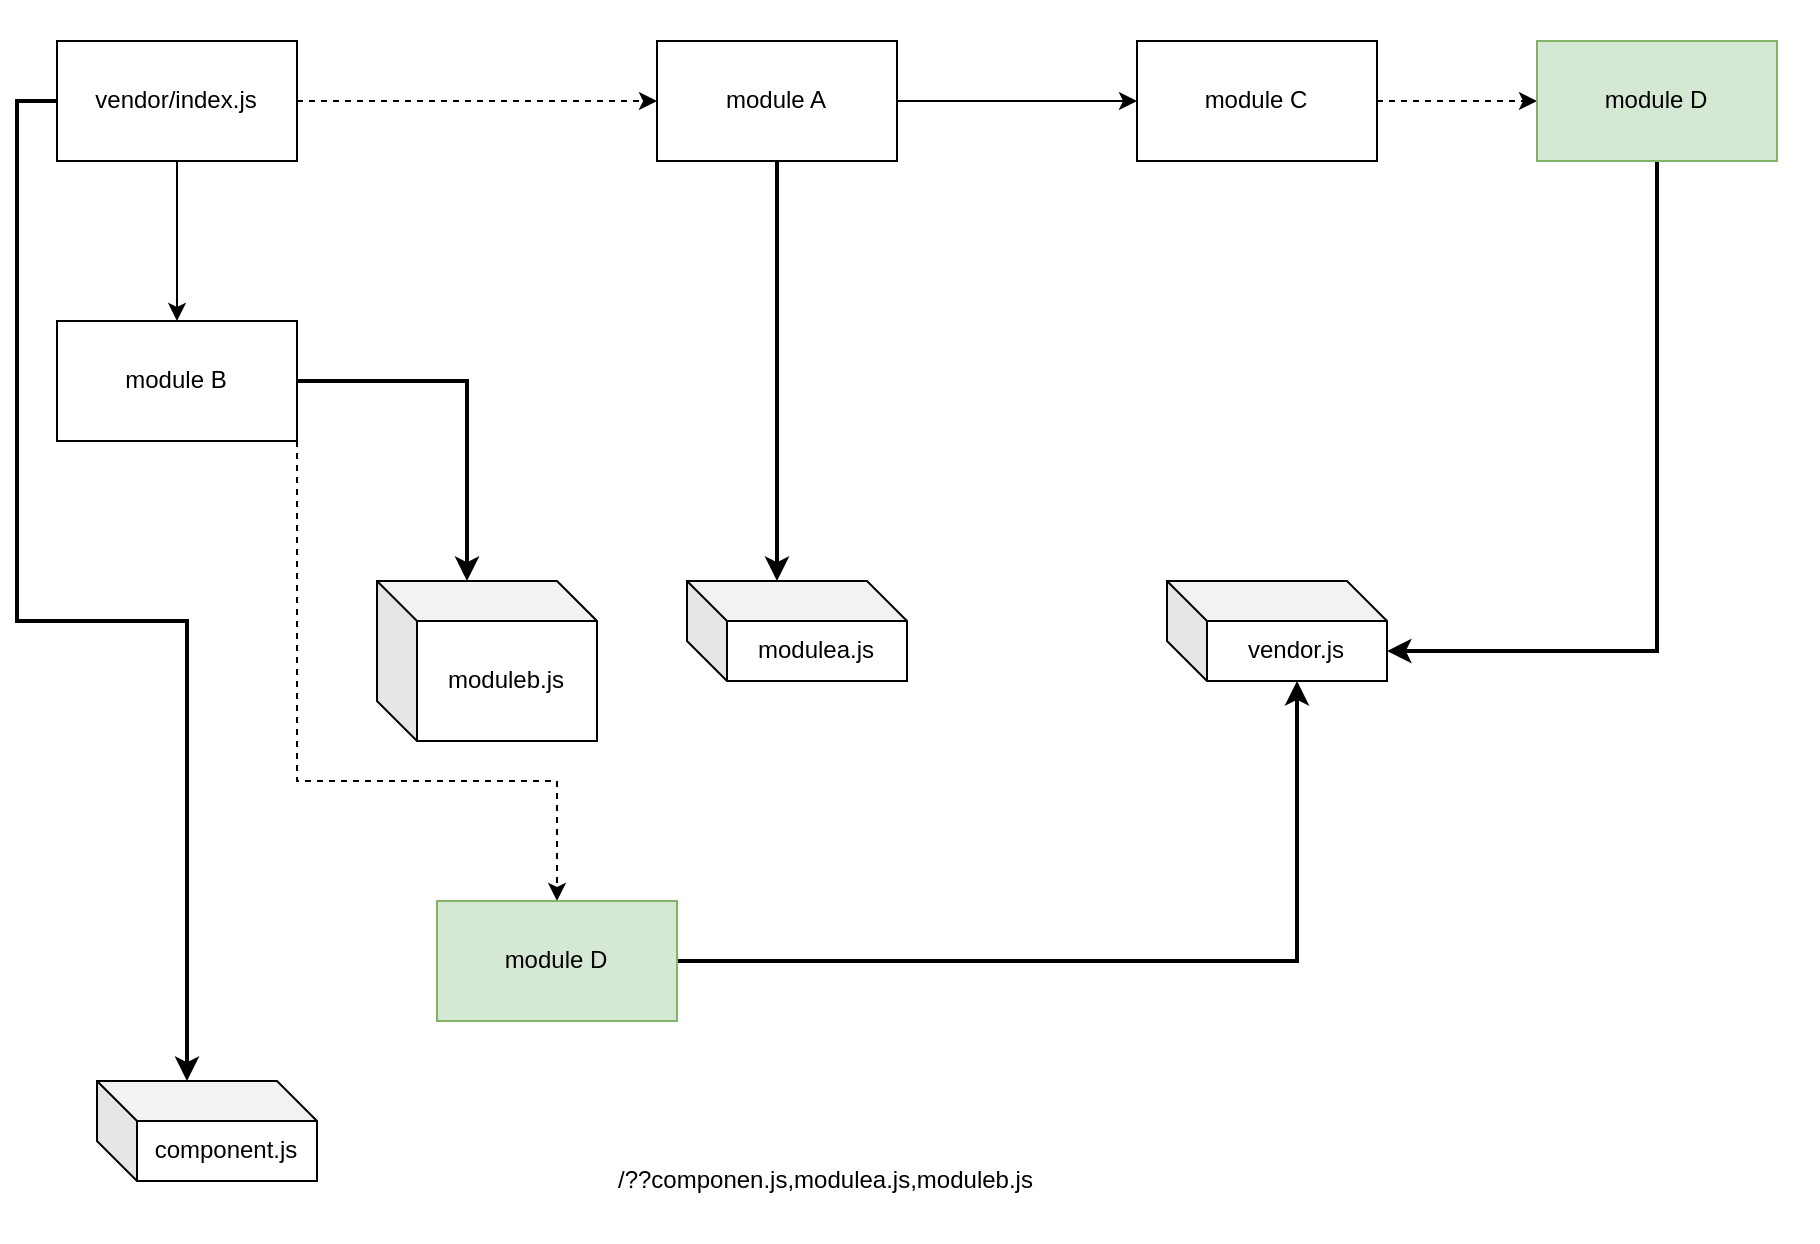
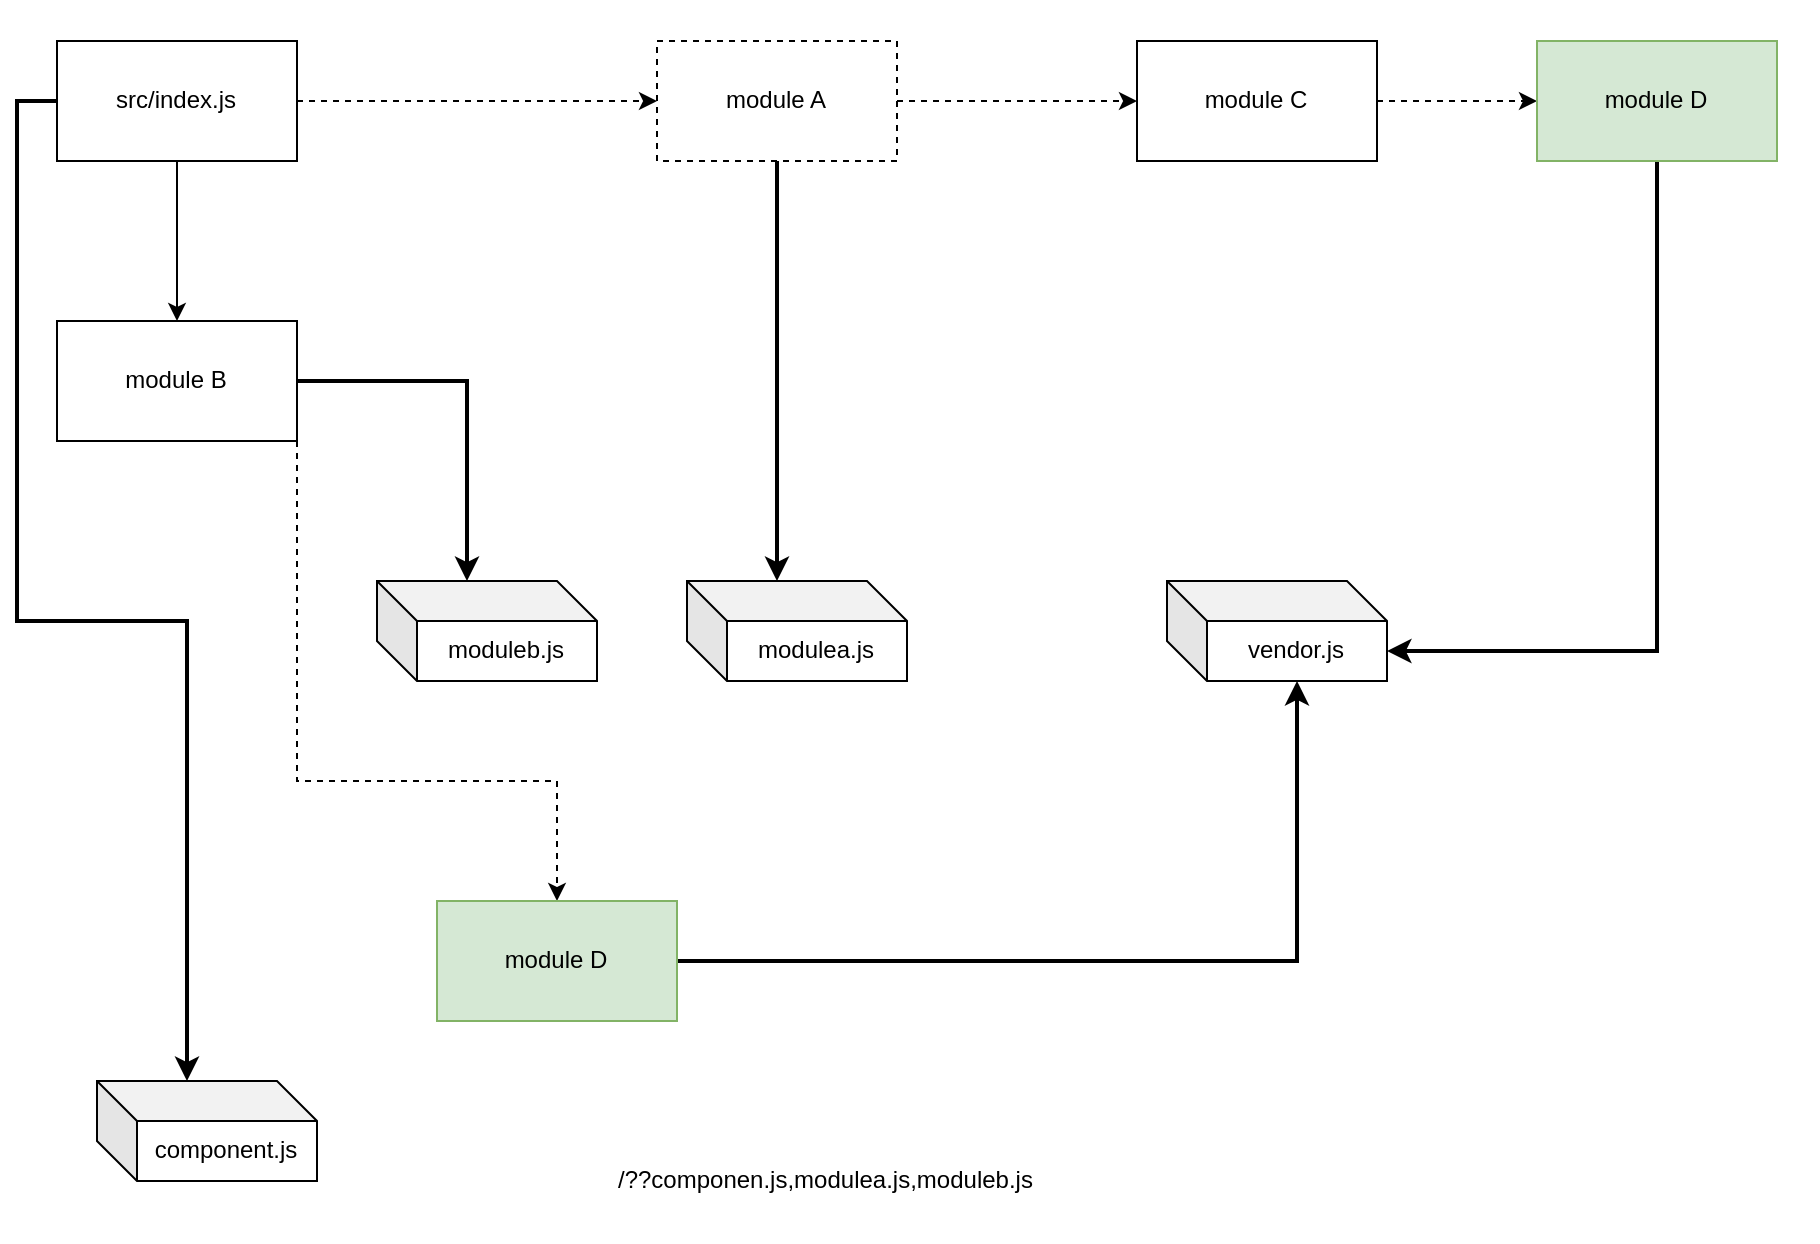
node "vendor/index.js": label "vendor/index.js" -> "src/index.js"
node "module A": style solid -> dashed
edge "module A" -> "module C": style solid -> dashed
node "moduleb.js": size 220x160 -> 220x100
